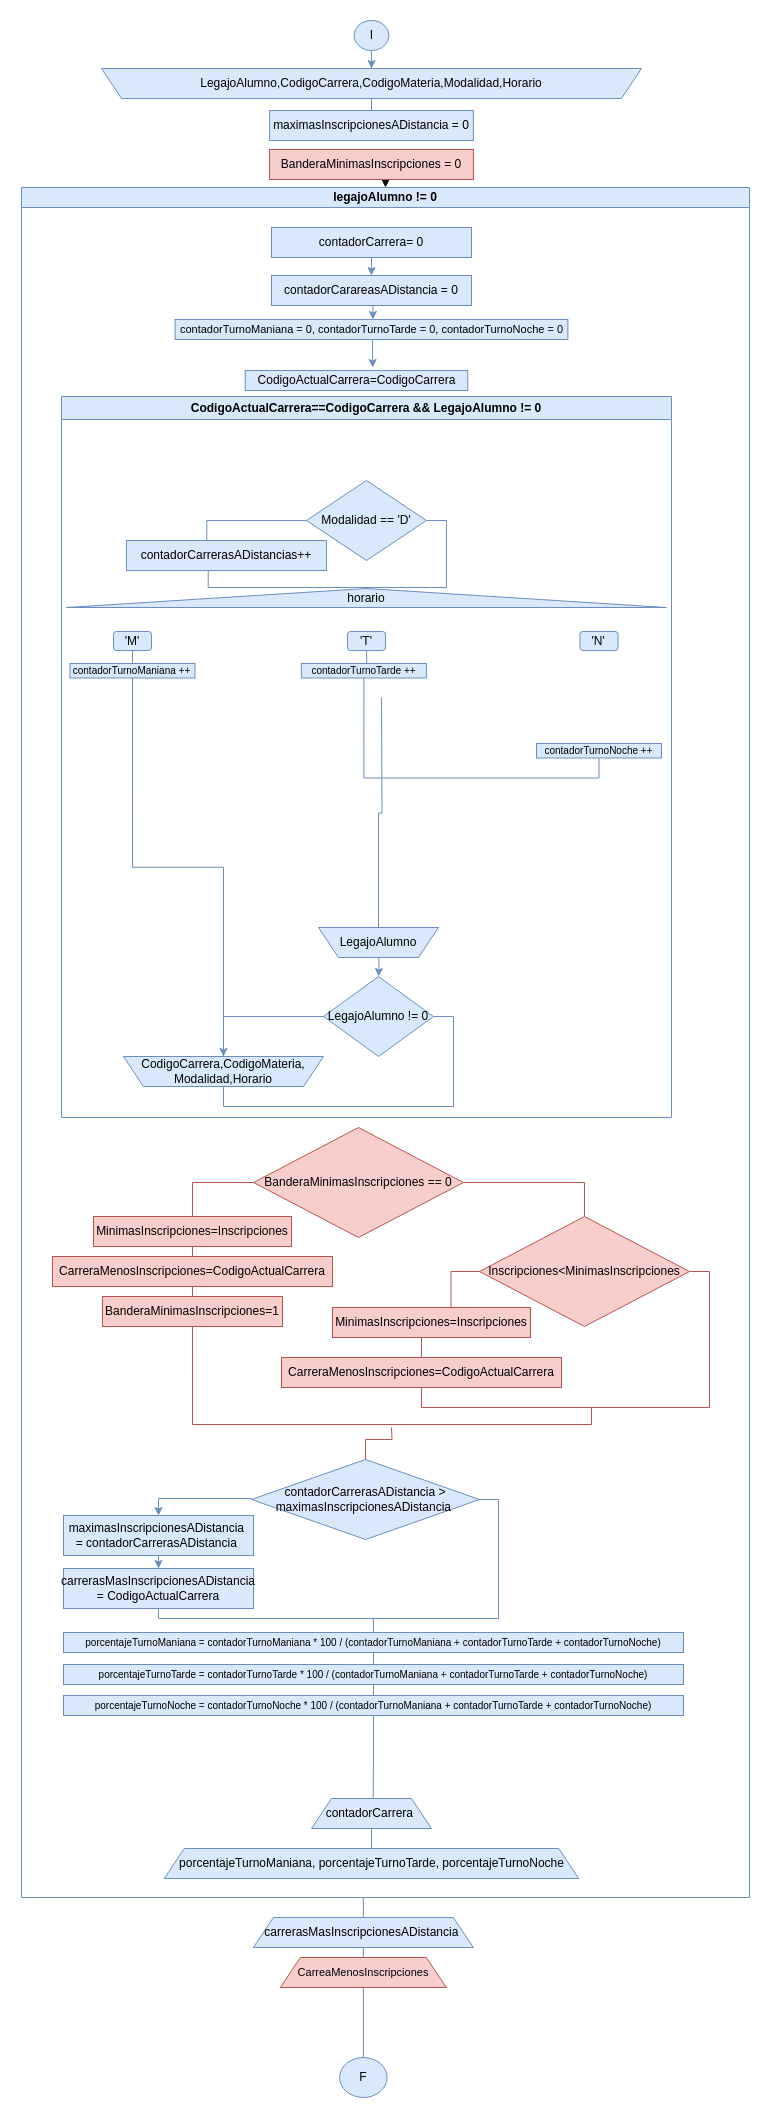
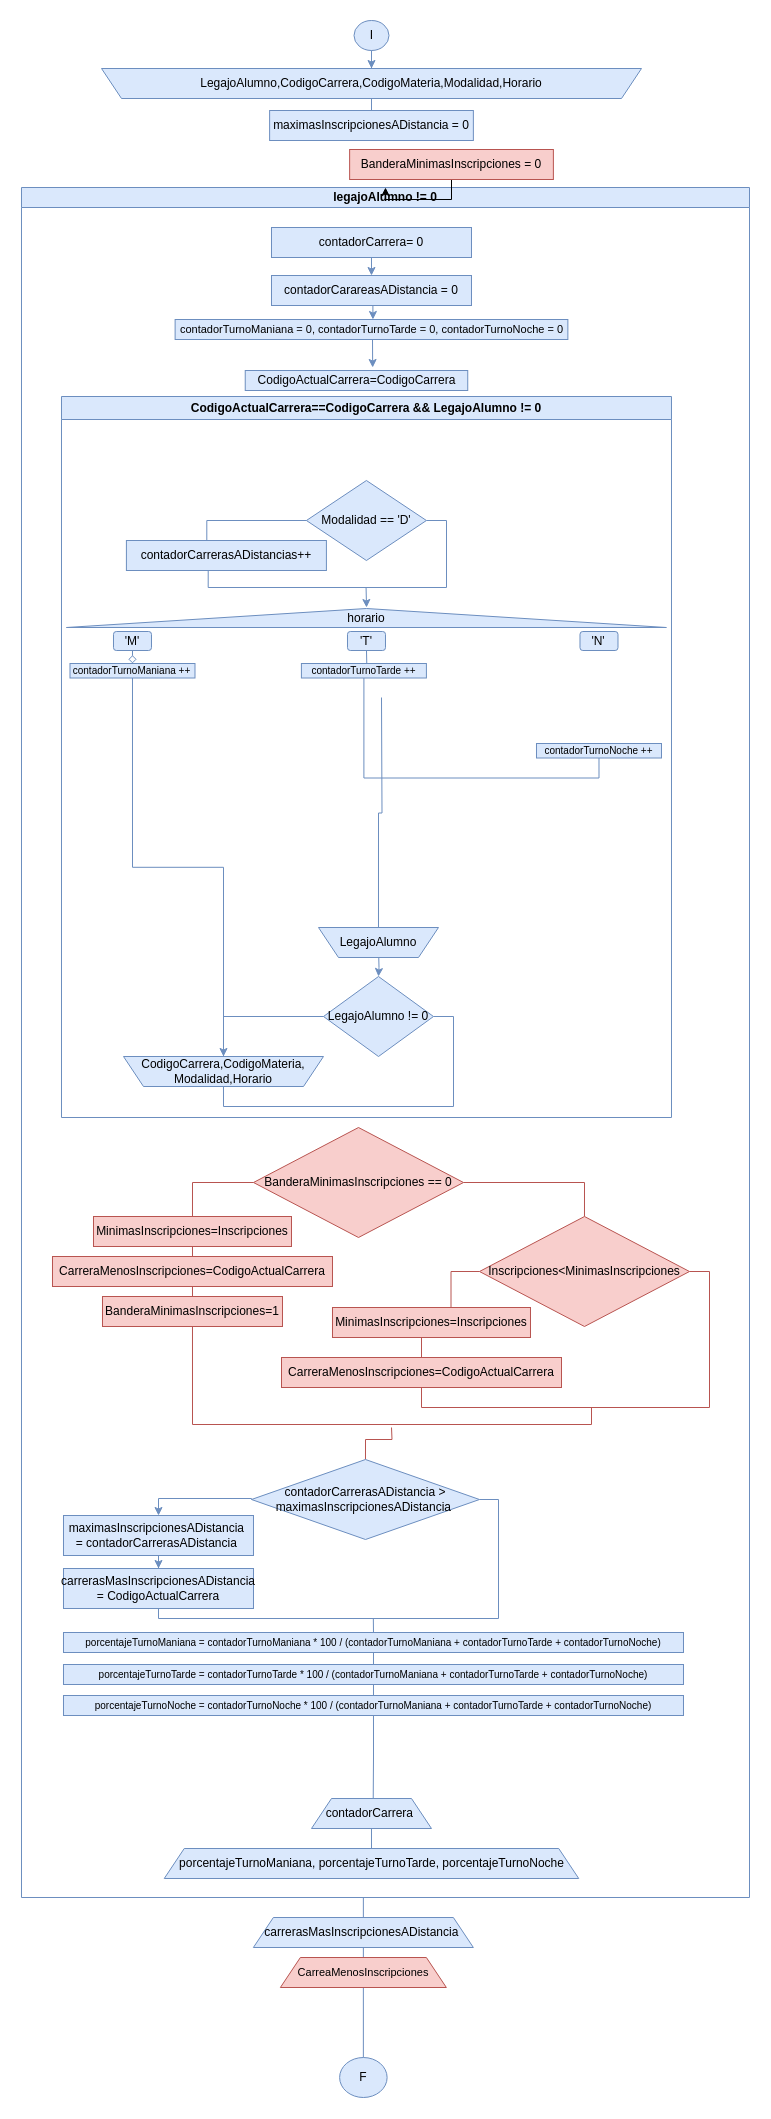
node "BanderaMinimasInscripciones = 0": moved (372, 165) -> (452, 165)
node "horario": moved (366, 598) -> (366, 618)
edge "'M'" -- "contadorTurnoManiana ++": arrowhead none -> diamond
